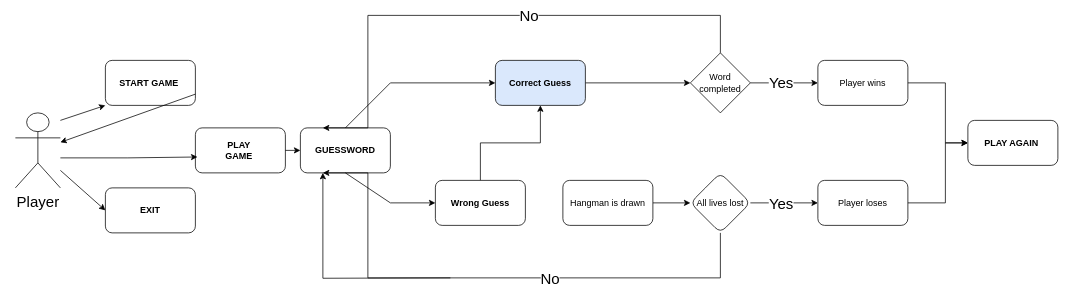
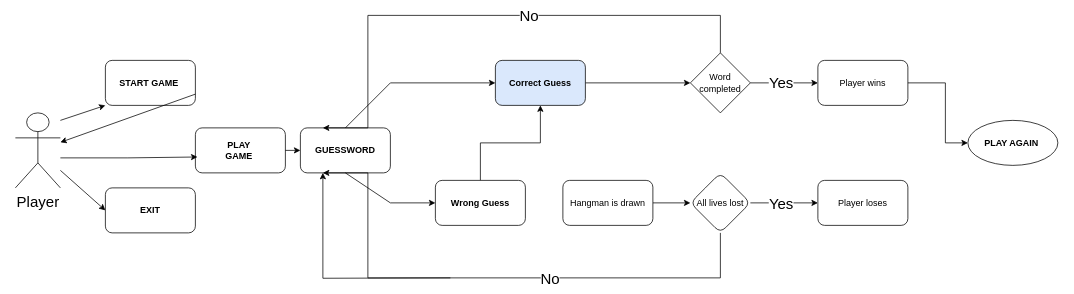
node "PLAY AGAIN": shape rounded rectangle -> ellipse
edge "Player loses" -> "PLAY AGAIN": removed
